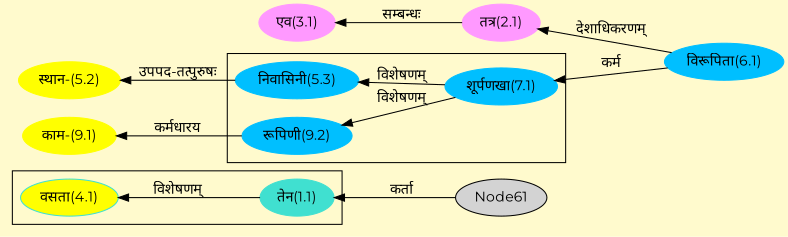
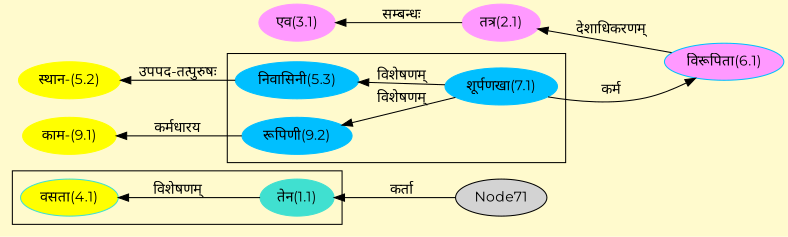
node "विरूपिता(6.1)": fillcolor #00bfff -> #ff99ff
edge "विरूपिता(6.1)" -> "शूर्पणखा(7.1)": reversed
node "Node61": label "Node61" -> "Node71"
